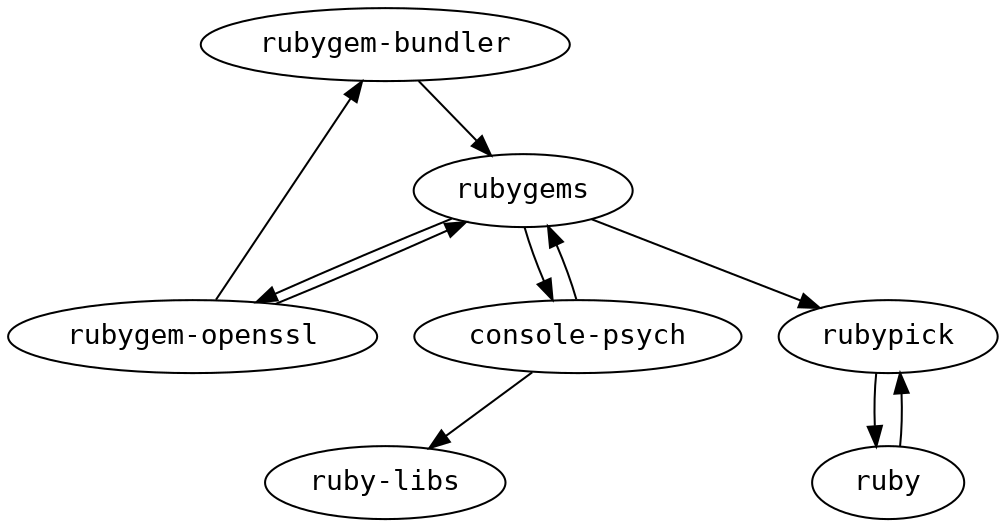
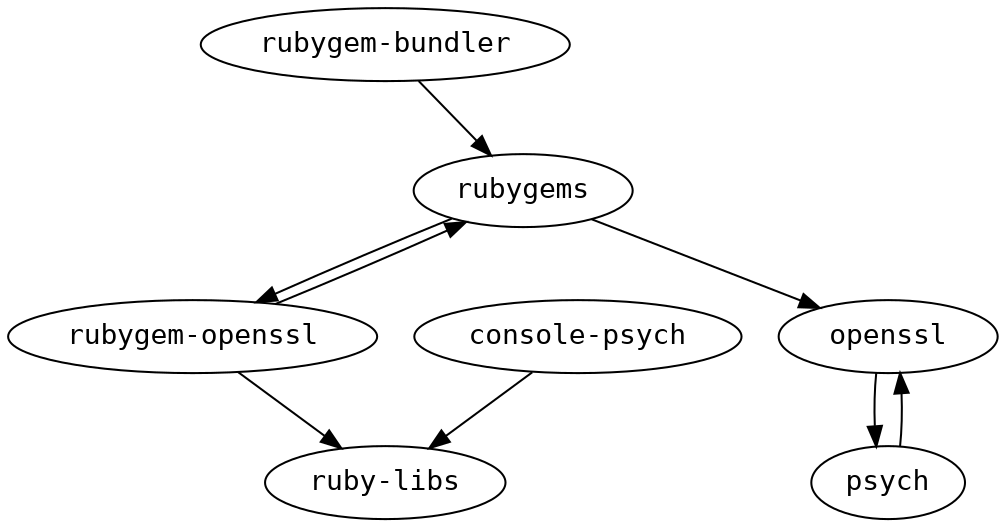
edge "rubygem-openssl" -> "rubygem-bundler": now "rubygem-openssl" -> "ruby-libs"
edge "rubygems" -> "console-psych": removed
edge "console-psych" -> "rubygems": removed
node "rubypick": label "rubypick" -> "openssl"
node "ruby": label "ruby" -> "psych"
